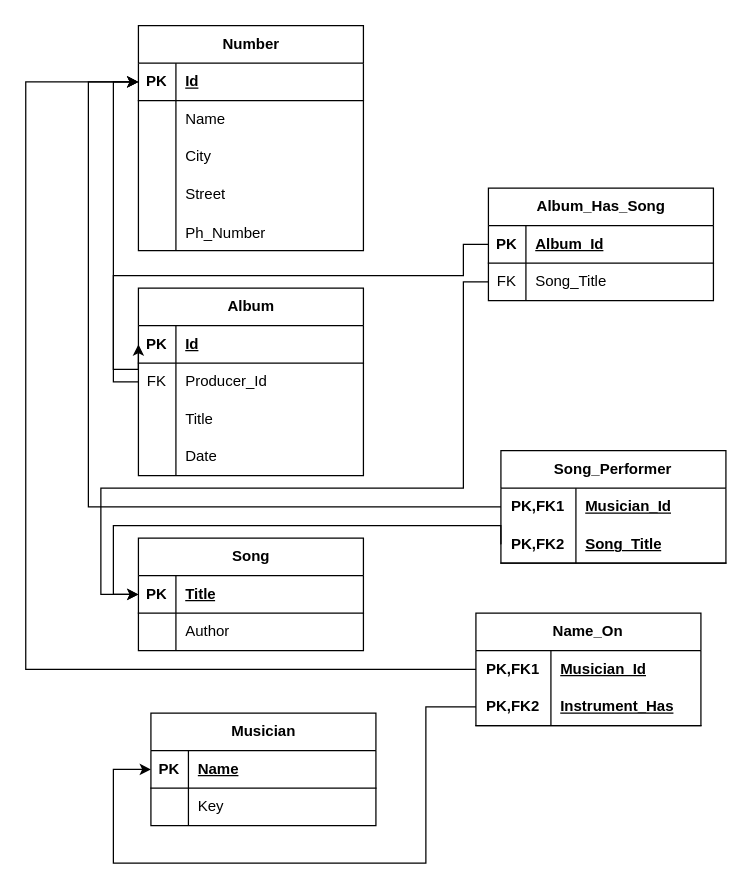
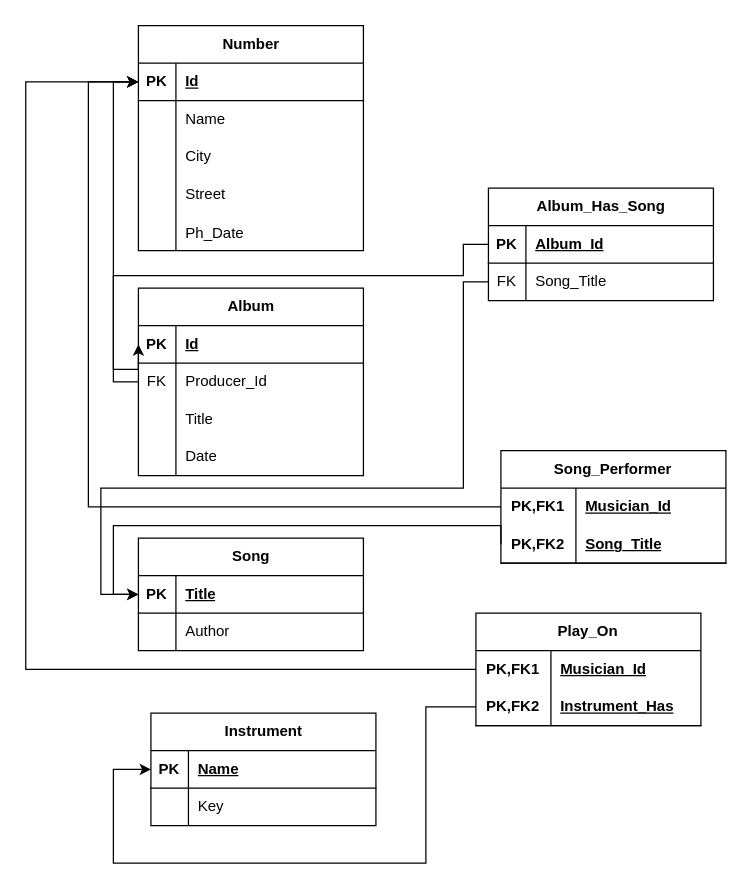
node "Ph_Number": label "Ph_Number" -> "Ph_Date"
node "Name_On": label "Name_On" -> "Play_On"
node "Musician": label "Musician" -> "Instrument"
